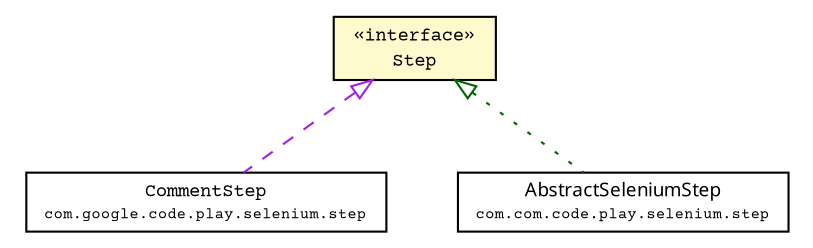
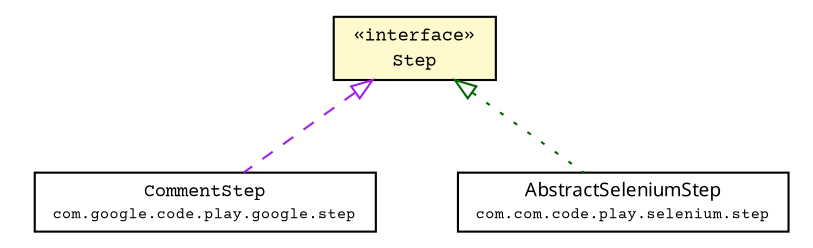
node "CommentStep": text "com.google.code.play.selenium.step" -> "com.google.code.play.google.step"
